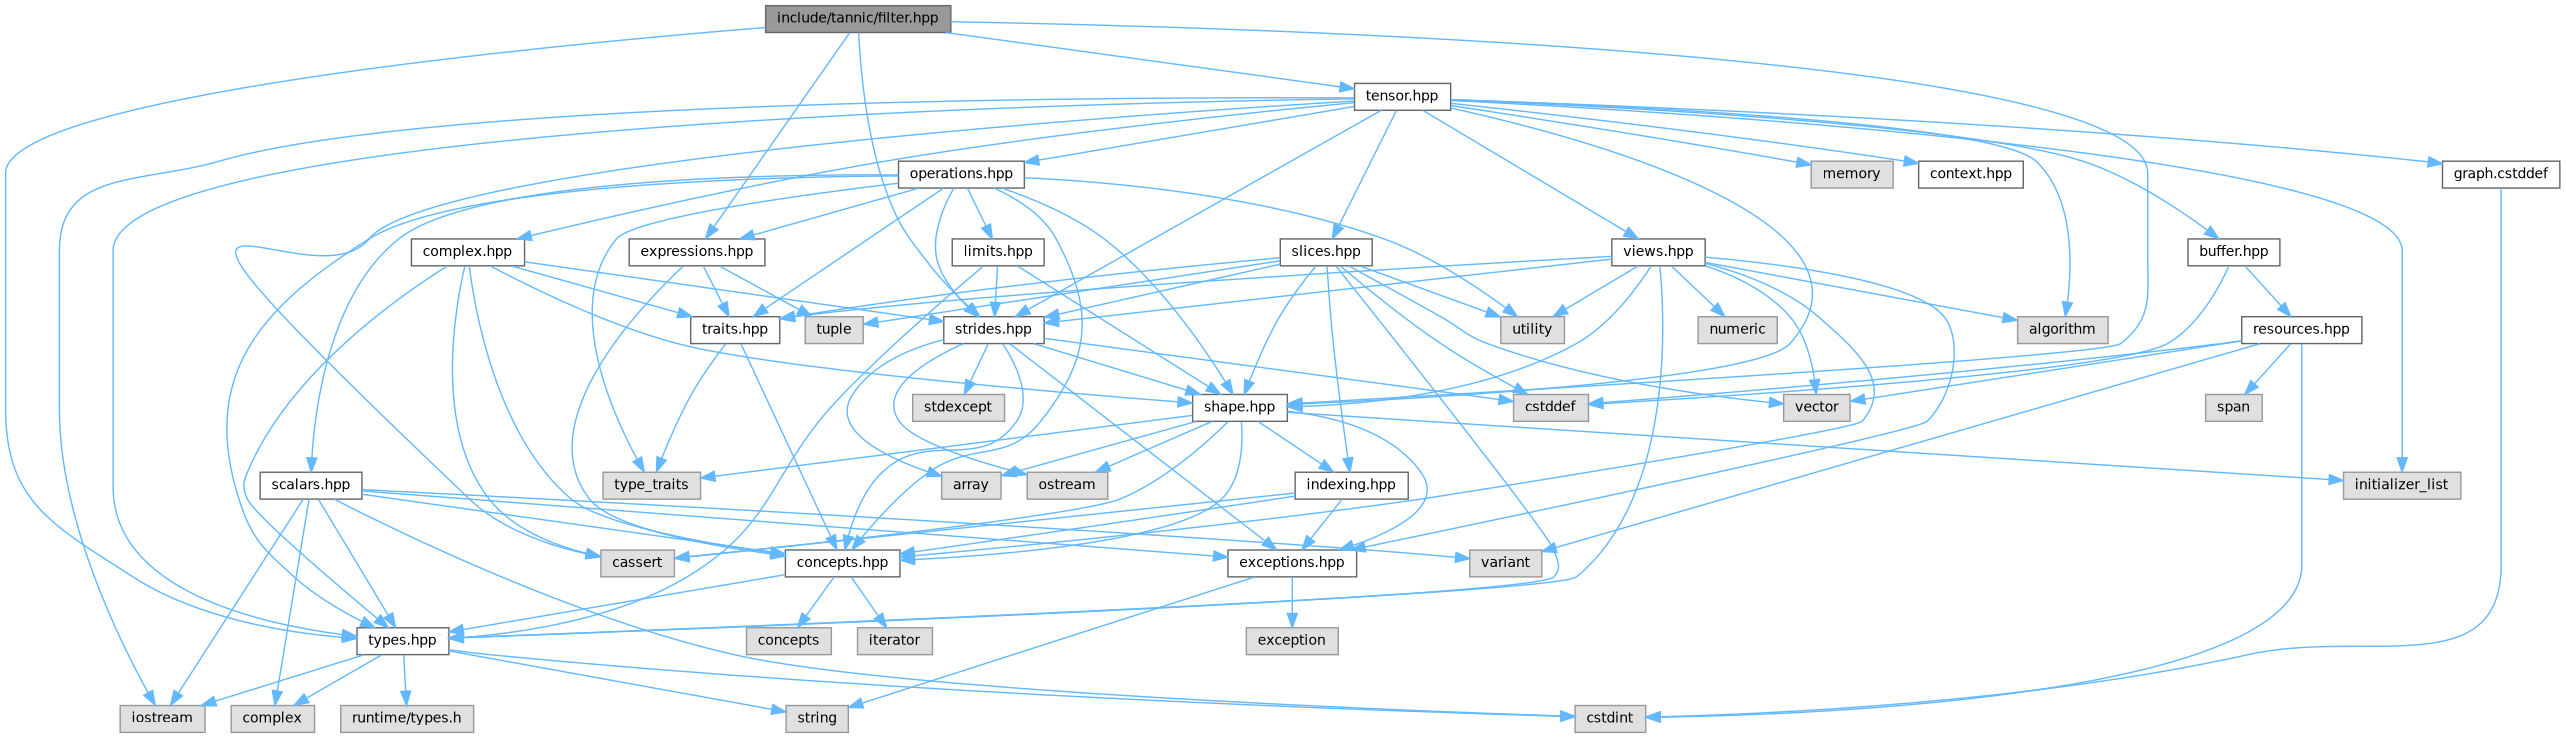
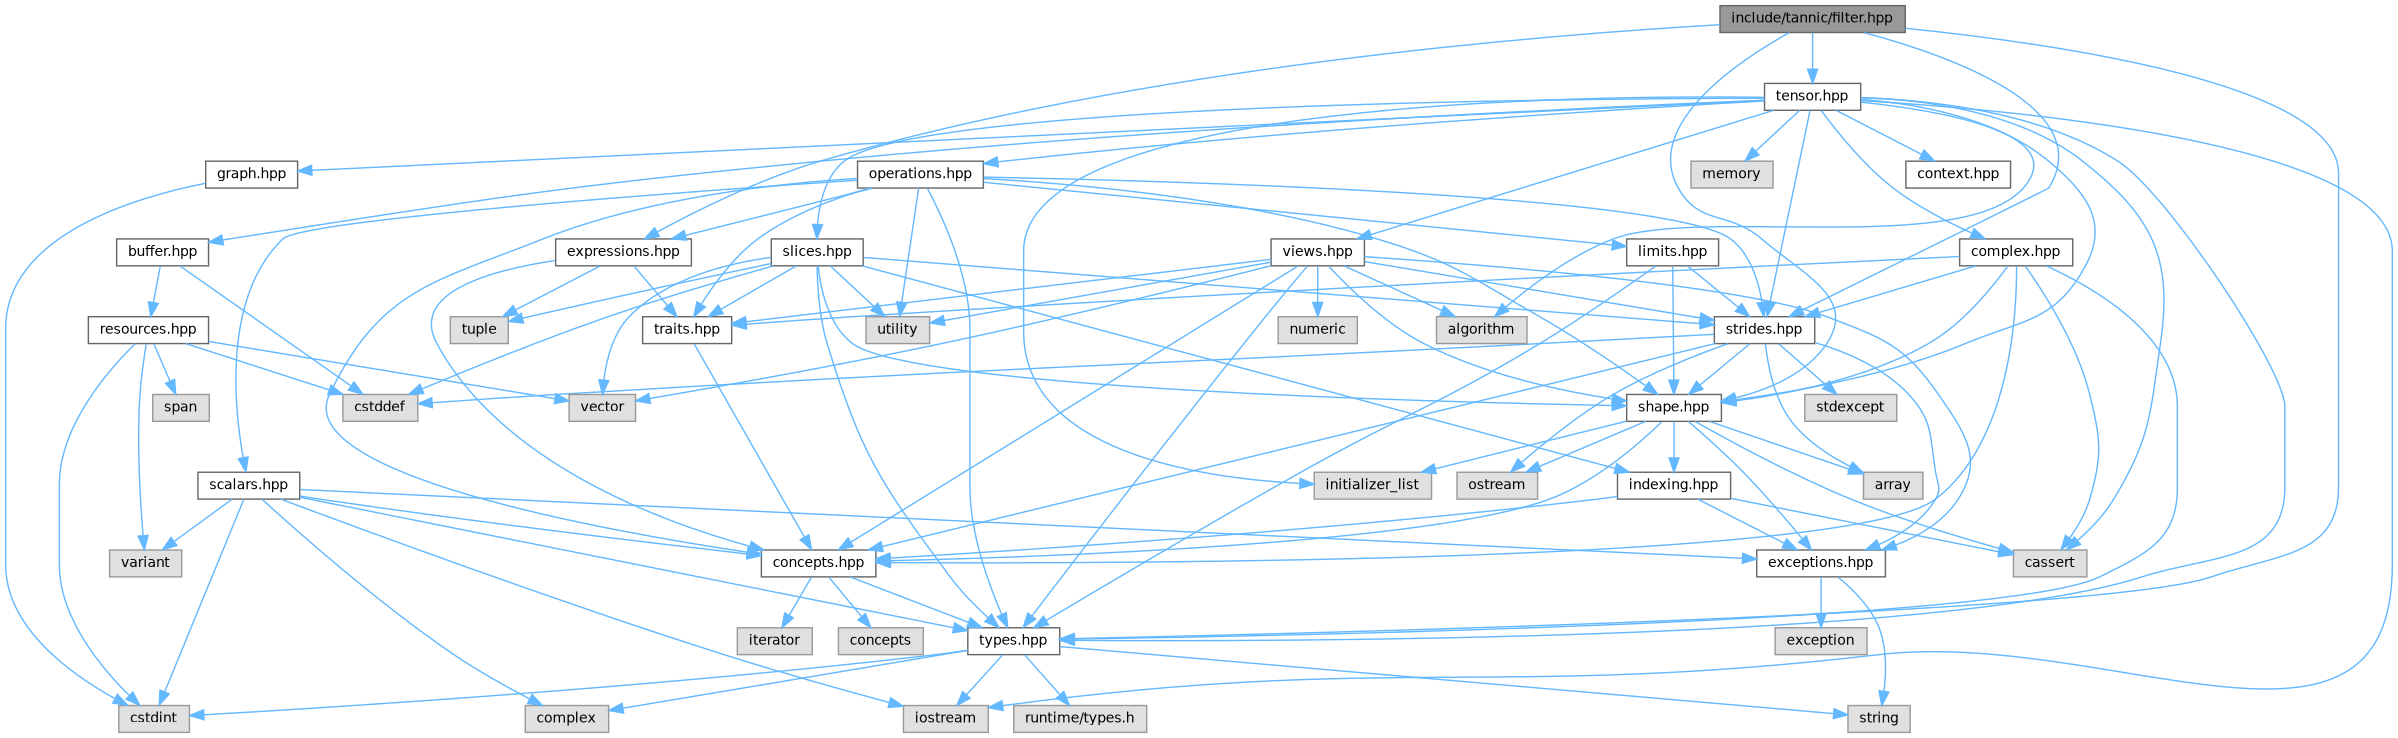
node "graph.cstddef": label "graph.cstddef" -> "graph.hpp"
node "type_traits": removed
